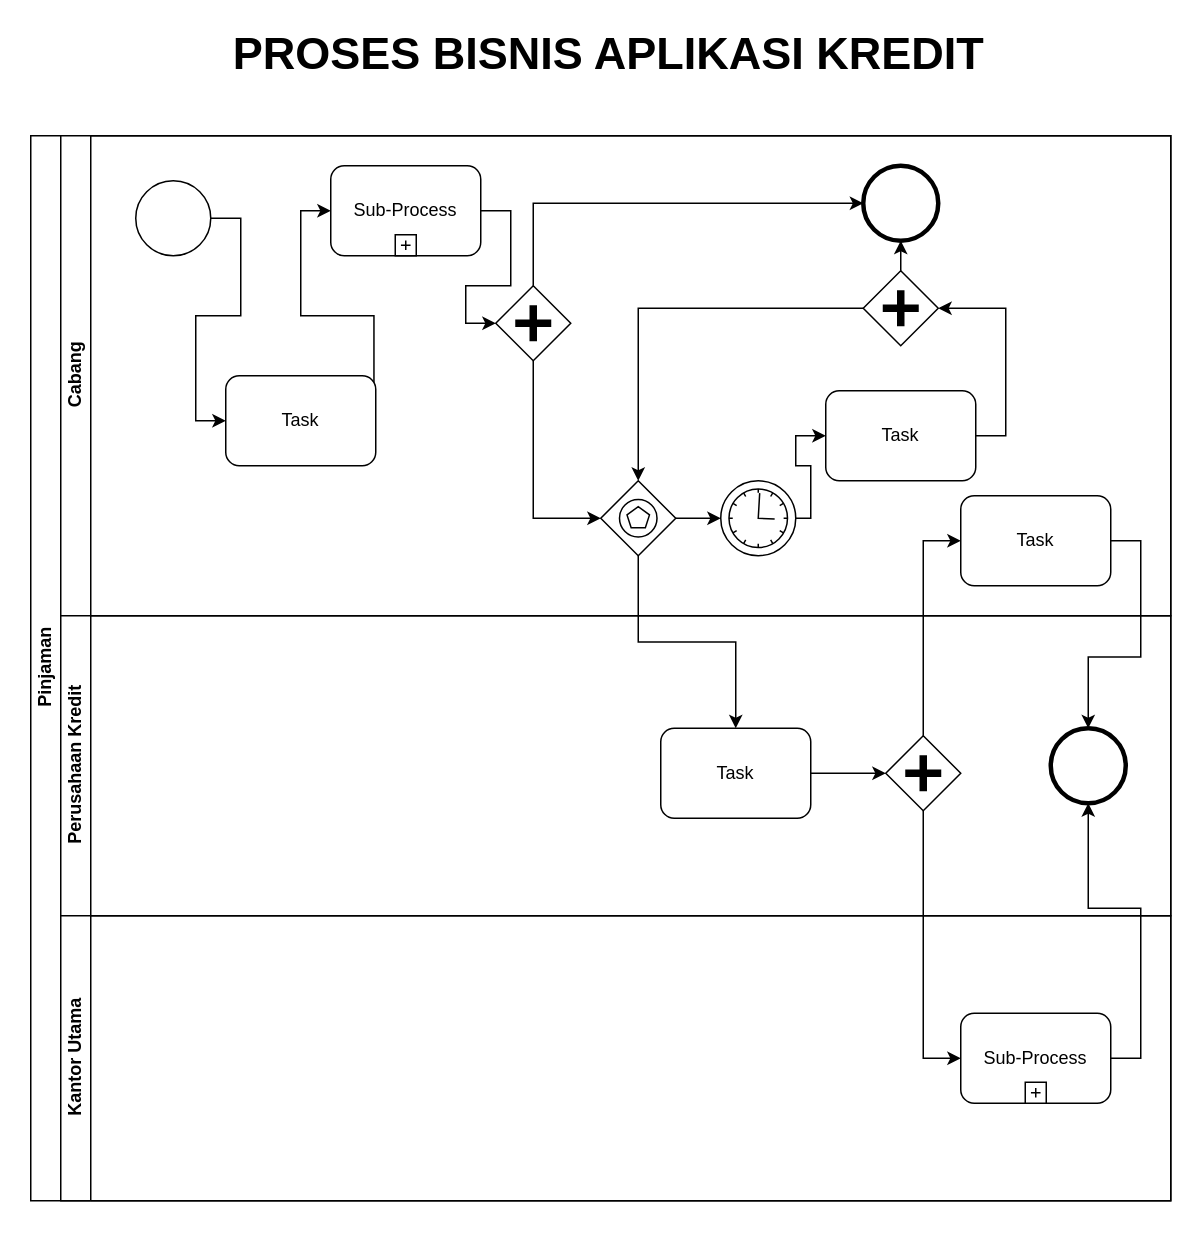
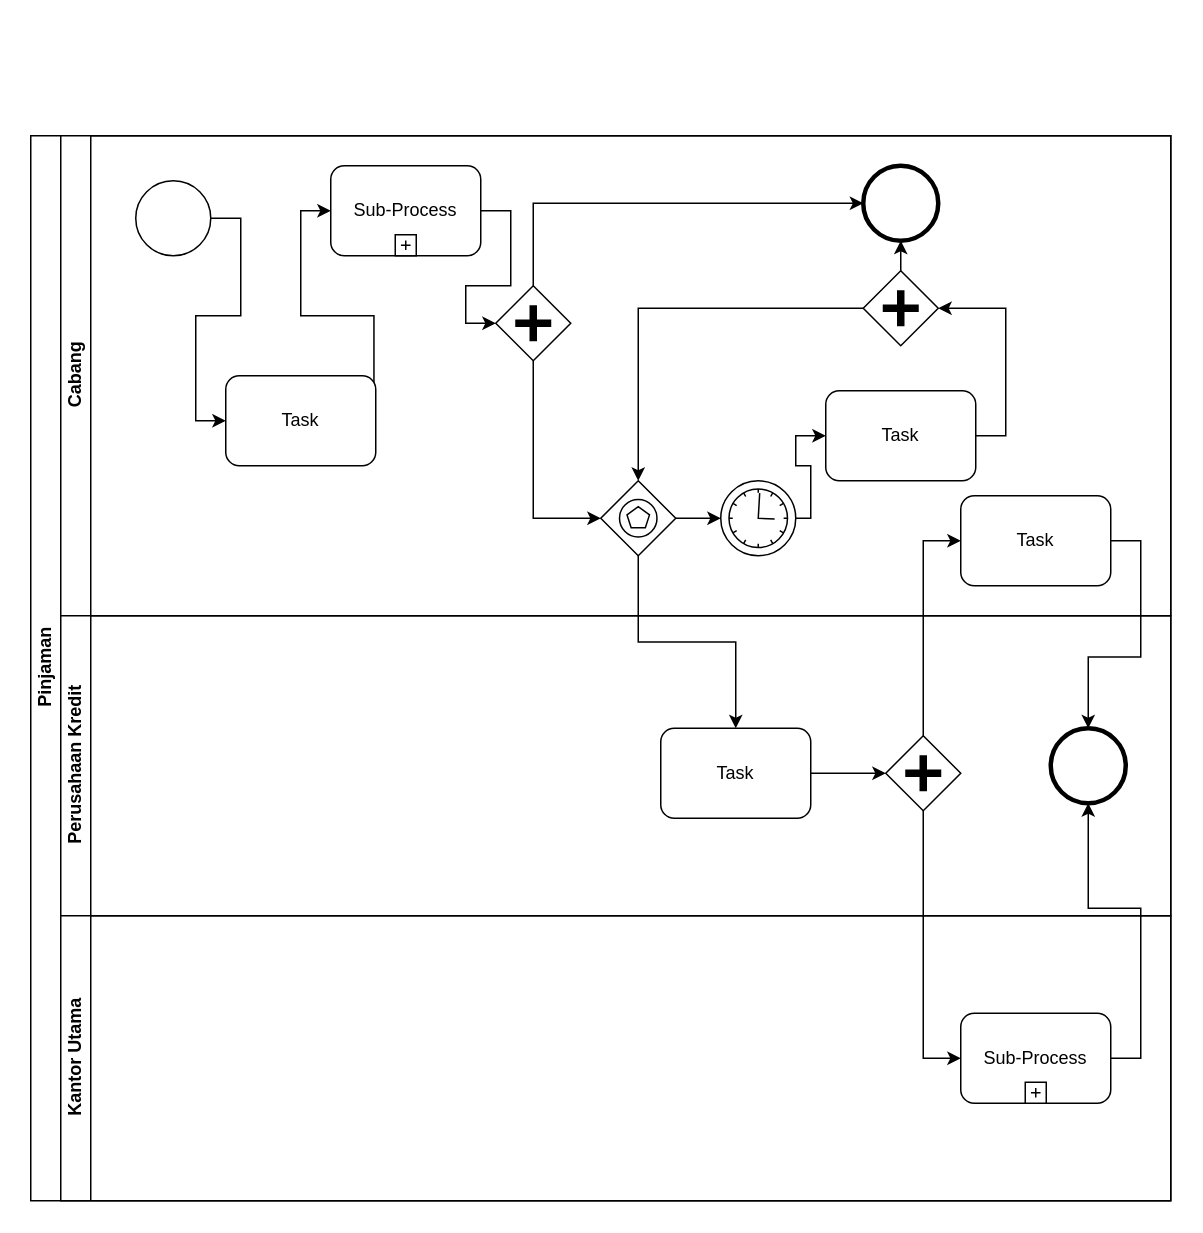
node "PROSES BISNIS APLIKASI KREDIT": removed
